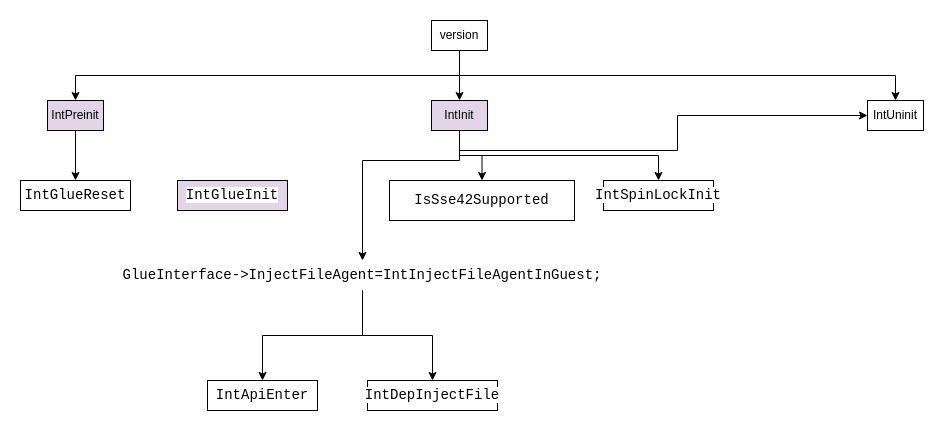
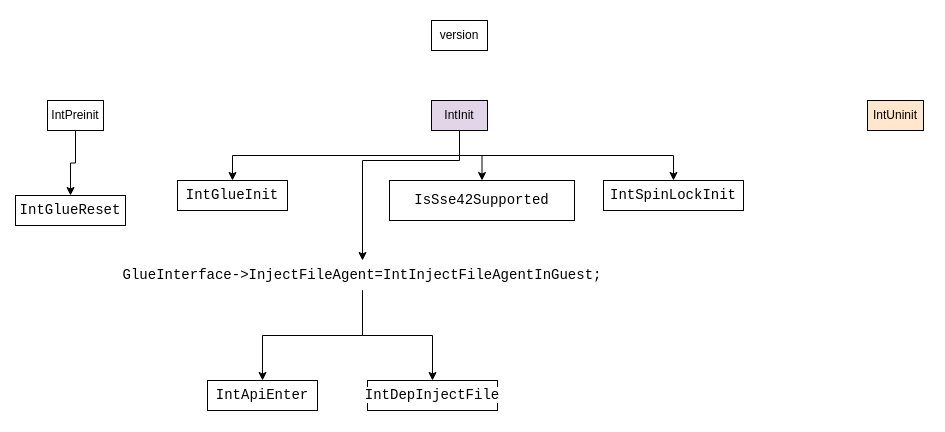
edge "version" -> "IntPreinit": removed
edge "version" -> "IntUninit": removed
edge "version" -> "IntInit": removed
node "IntPreinit": fillcolor #e1d5e7 -> #ffffff
node "IntUninit": fillcolor #ffffff -> #ffe6cc
edge "IntInit" -> "IntUninit": now "IntInit" -> "IntGlueInit"
node "IntGlueReset": moved (76, 196) -> (71, 211)
node "IntGlueInit": fillcolor #e1d5e7 -> #ffffff
node "IntSpinLockInit": size 110x30 -> 140x30
